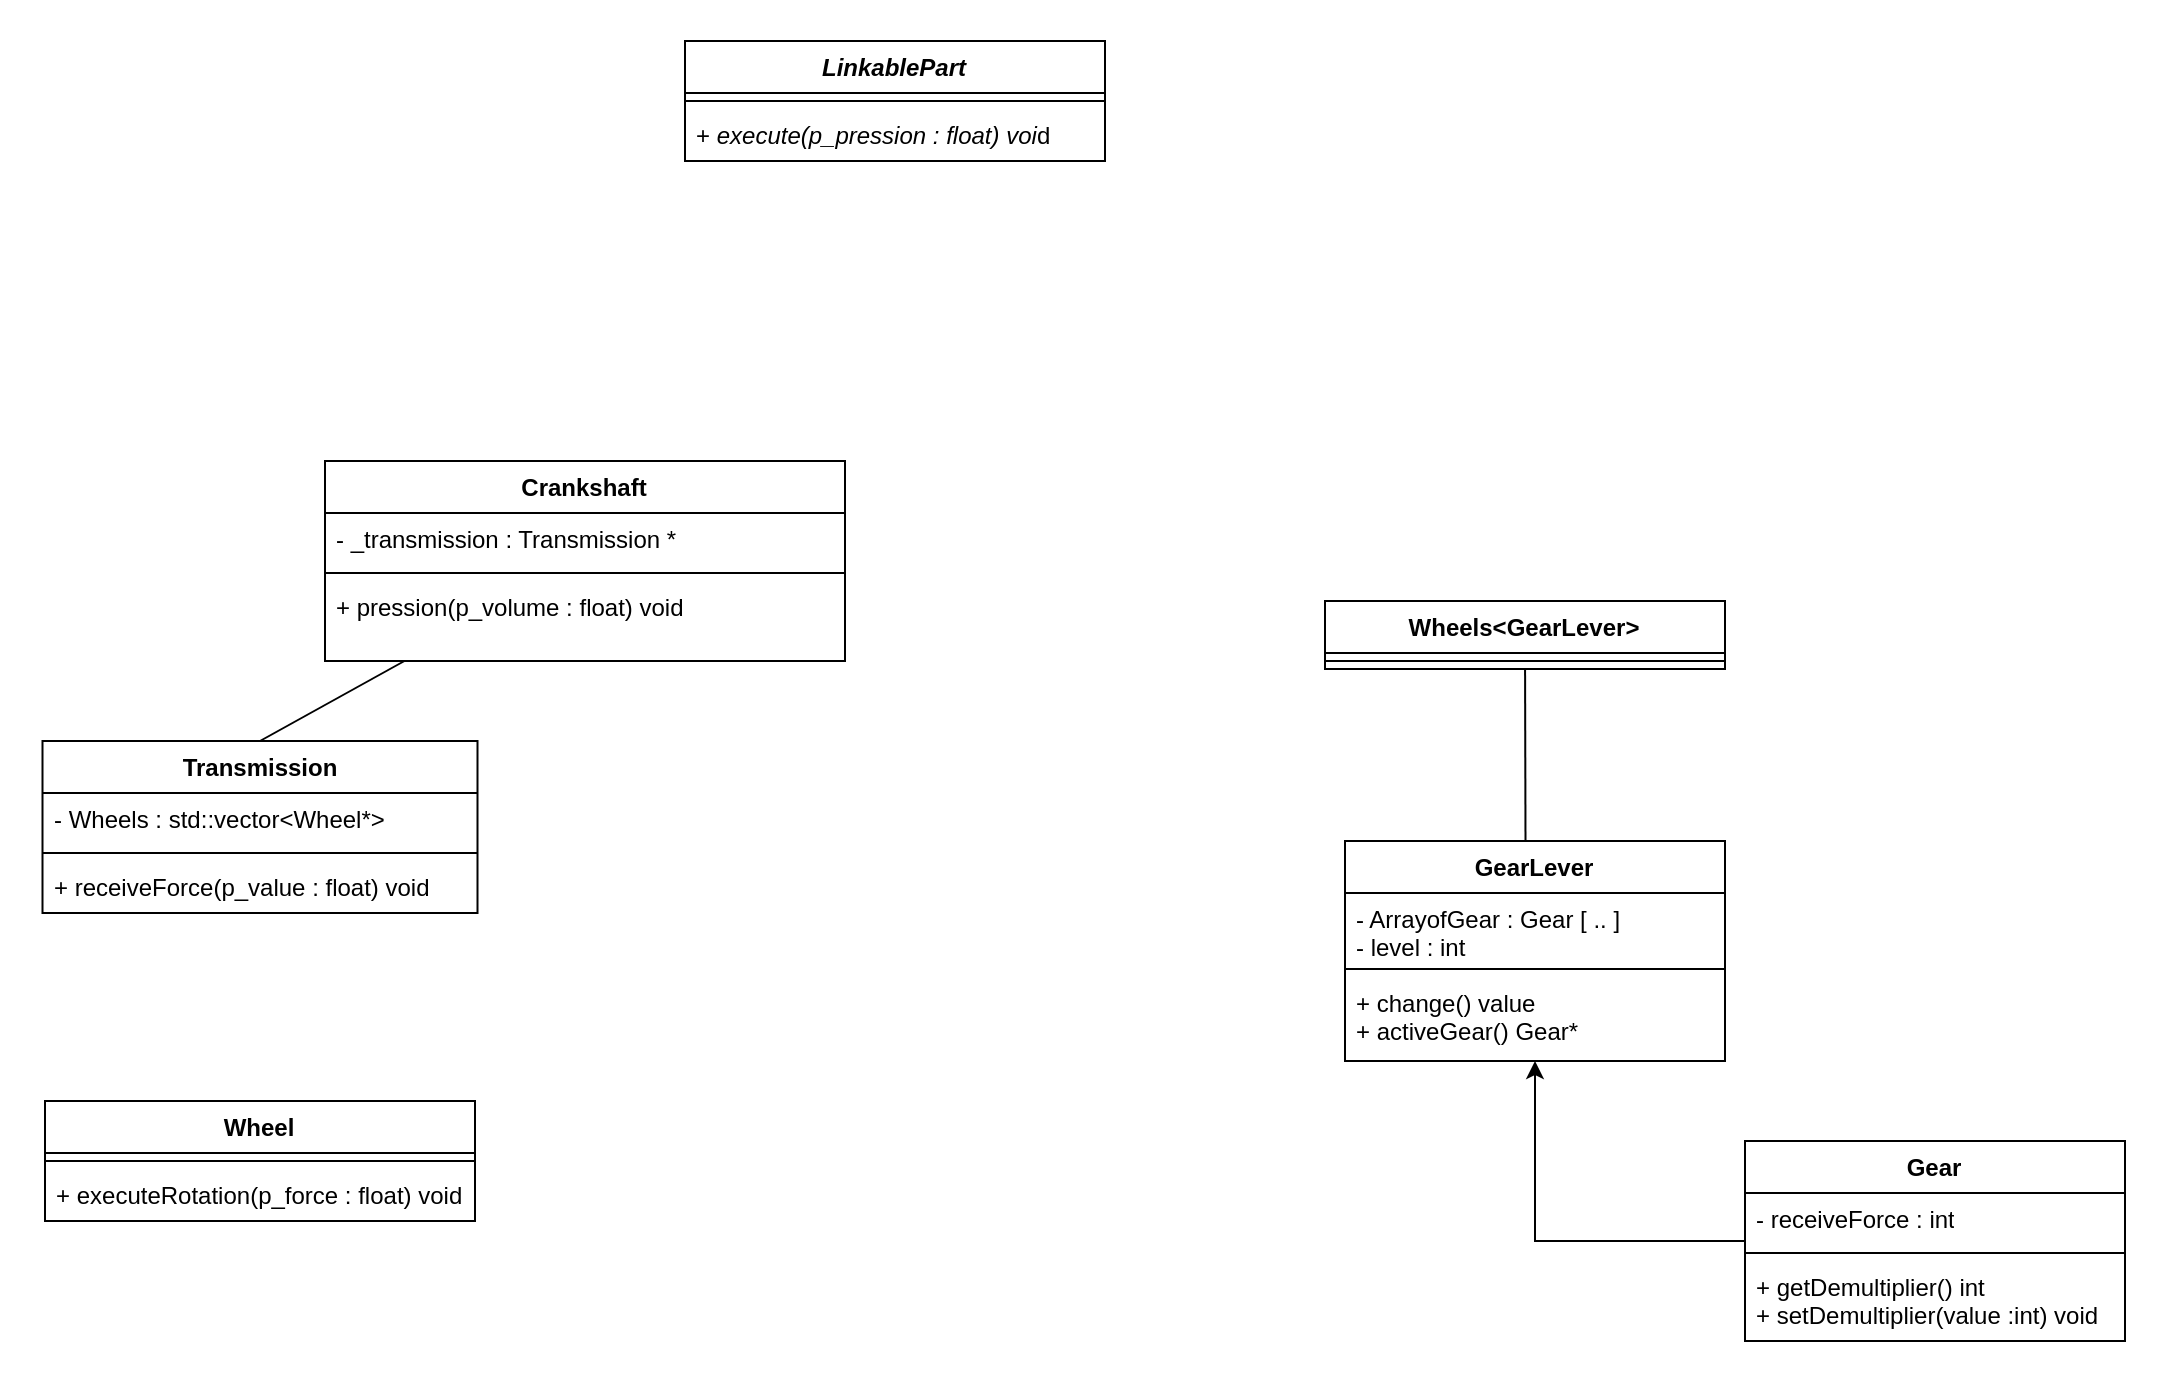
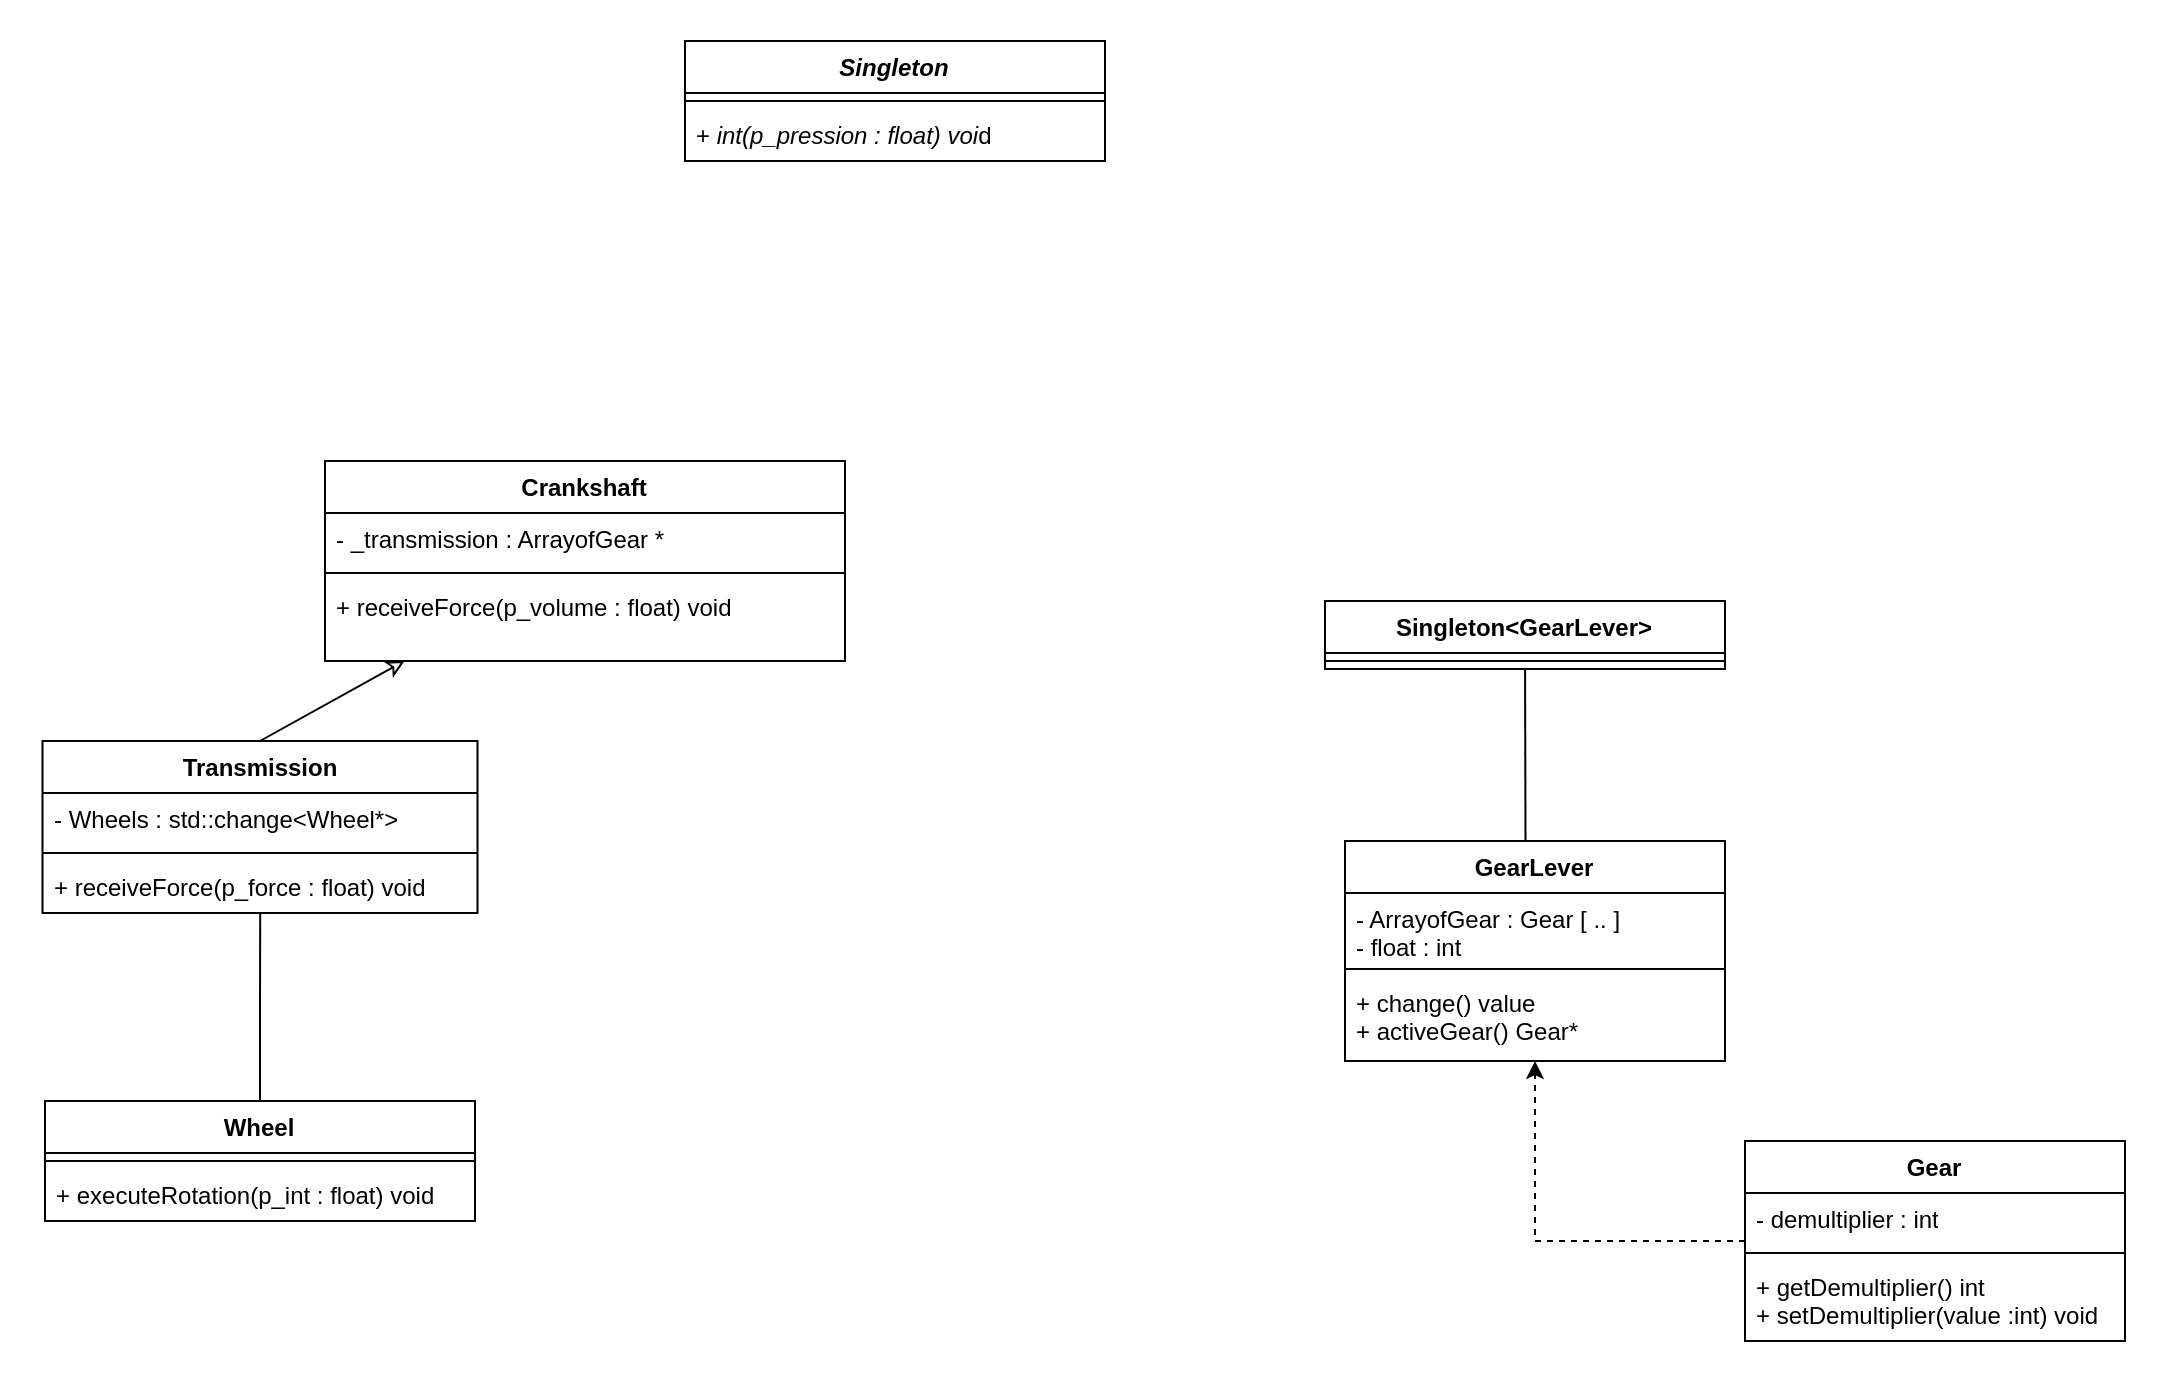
node "LinkablePart": label "LinkablePart" -> "Singleton"
node "+ execute(p_pression : float) void": label "+ execute(p_pression : float) void" -> "+ int(p_pression : float) void"
node "- _transmission : Transmission *": label "- _transmission : Transmission *" -> "- _transmission : ArrayofGear *"
node "+ pression(p_volume : float) void": label "+ pression(p_volume : float) void" -> "+ receiveForce(p_volume : float) void"
node "Wheels<GearLever>": label "Wheels<GearLever>" -> "Singleton<GearLever>"
edge "Crankshaft" -- "Transmission": arrowhead none -> classic
node "- Wheels : std::vector<Wheel*>": label "- Wheels : std::vector<Wheel*>" -> "- Wheels : std::change<Wheel*>"
node "+ receiveForce(p_value : float) void": label "+ receiveForce(p_value : float) void" -> "+ receiveForce(p_force : float) void"
node "- ArrayofGear : Gear [ .. ] - level : int": label "- ArrayofGear : Gear [ .. ] - level : int" -> "- ArrayofGear : Gear [ .. ] - float : int"
edge "Transmission" -- "Wheel": added
node "+ executeRotation(p_force : float) void": label "+ executeRotation(p_force : float) void" -> "+ executeRotation(p_int : float) void"
node "- receiveForce : int": label "- receiveForce : int" -> "- demultiplier : int"
edge "Gear" -> "GearLever": style solid -> dashed
